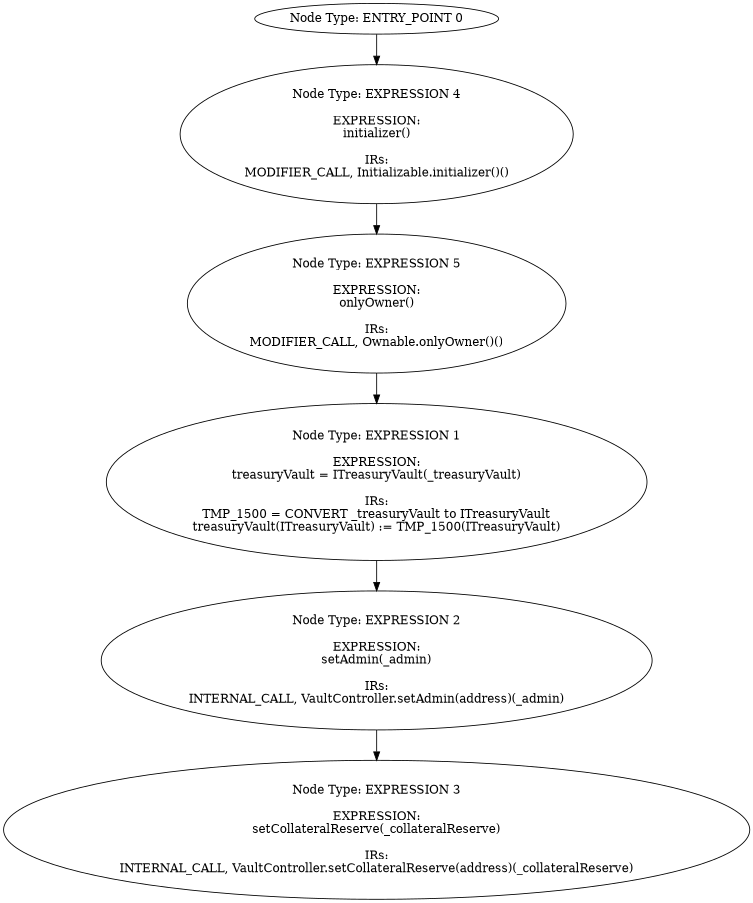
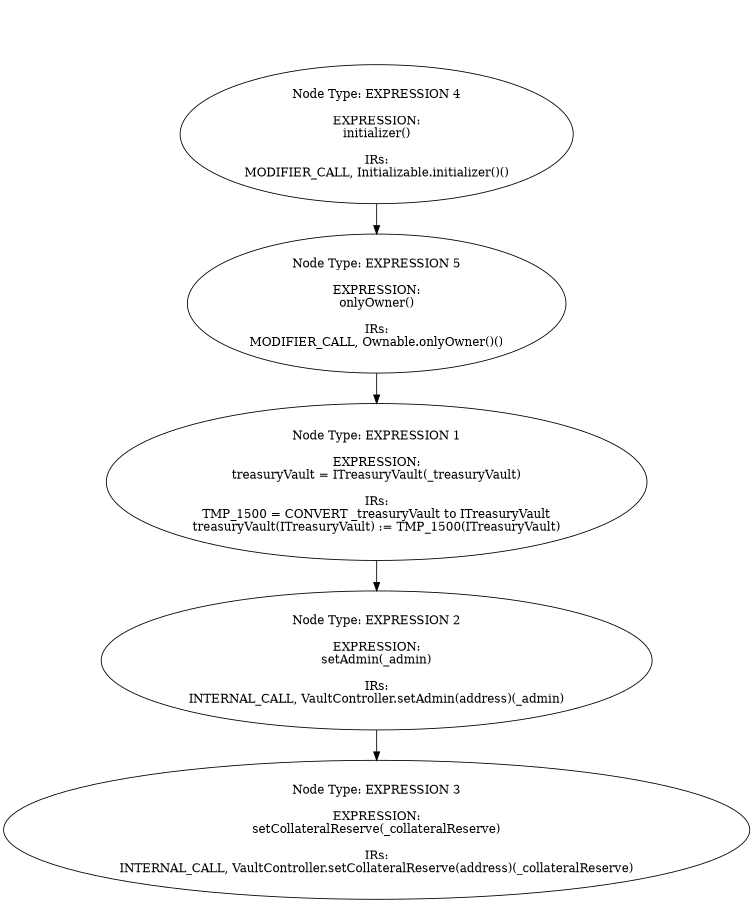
node "Node Type: ENTRY_POINT 0": removed
